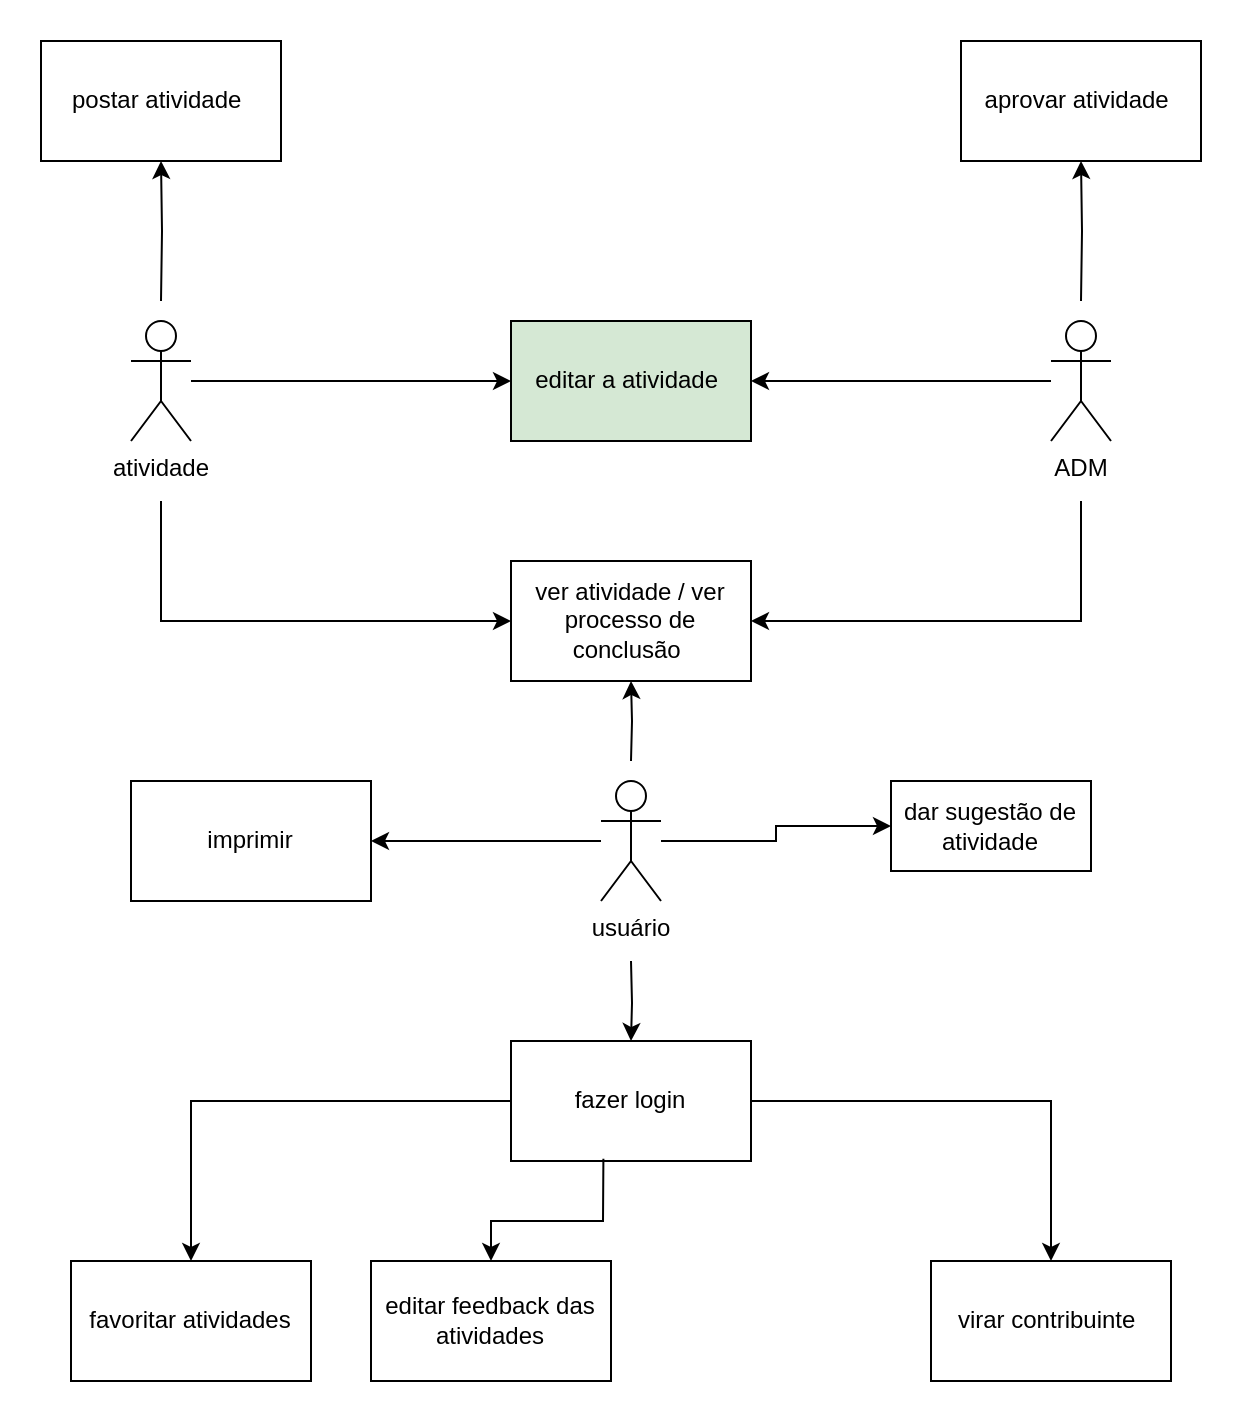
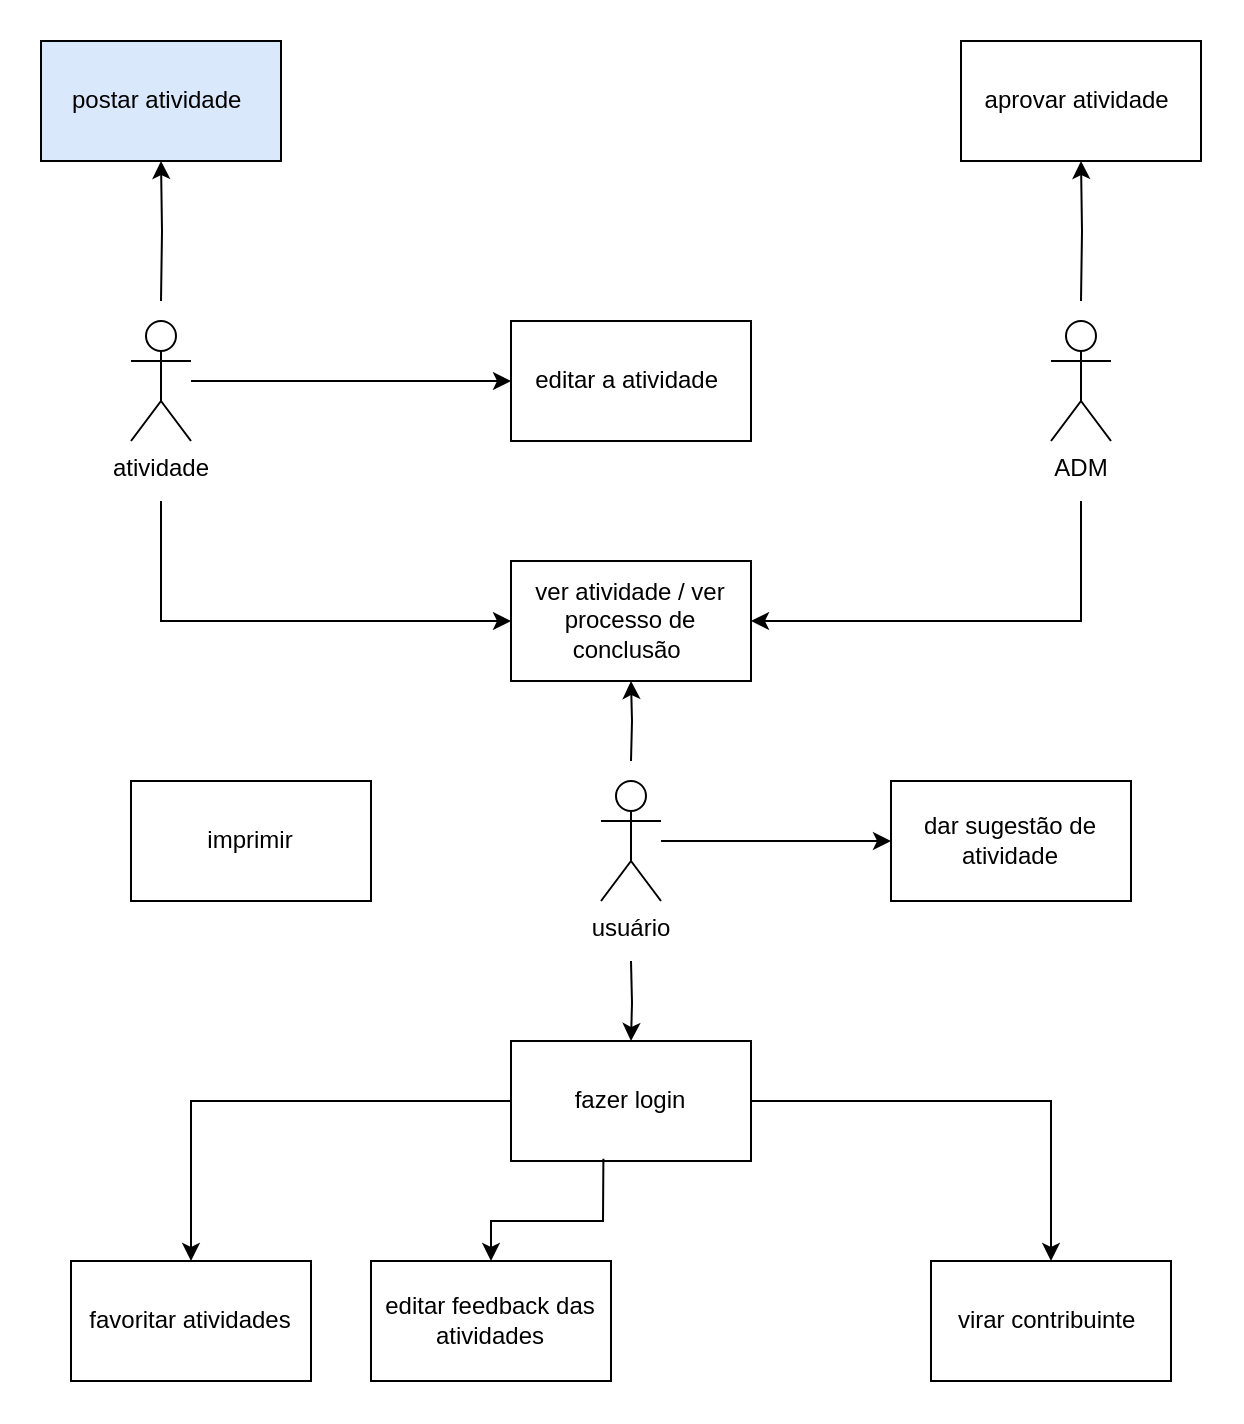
node "postar atividade": fillcolor #ffffff -> #dae8fc
node "editar a atividade": fillcolor #d5e8d4 -> #ffffff
edge "ADM" -> "editar a atividade": removed
node "dar sugestão de atividade": size 200x90 -> 240x120
edge "usuário" -> "imprimir": removed
